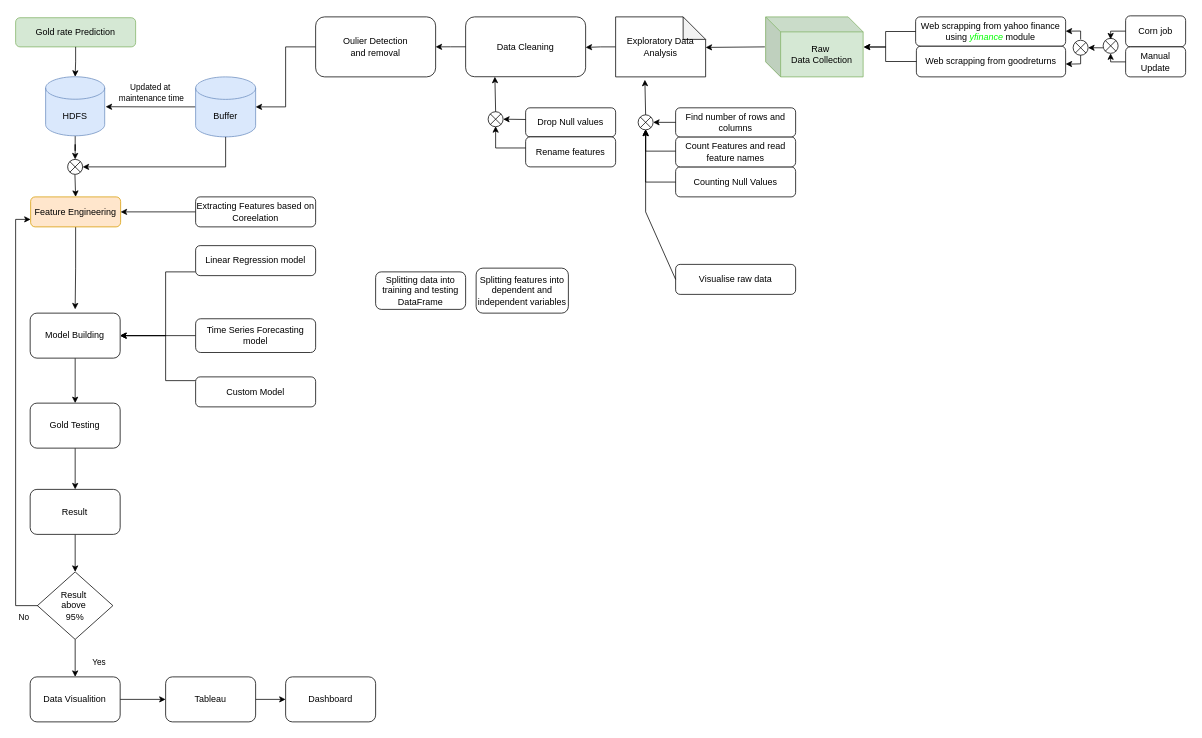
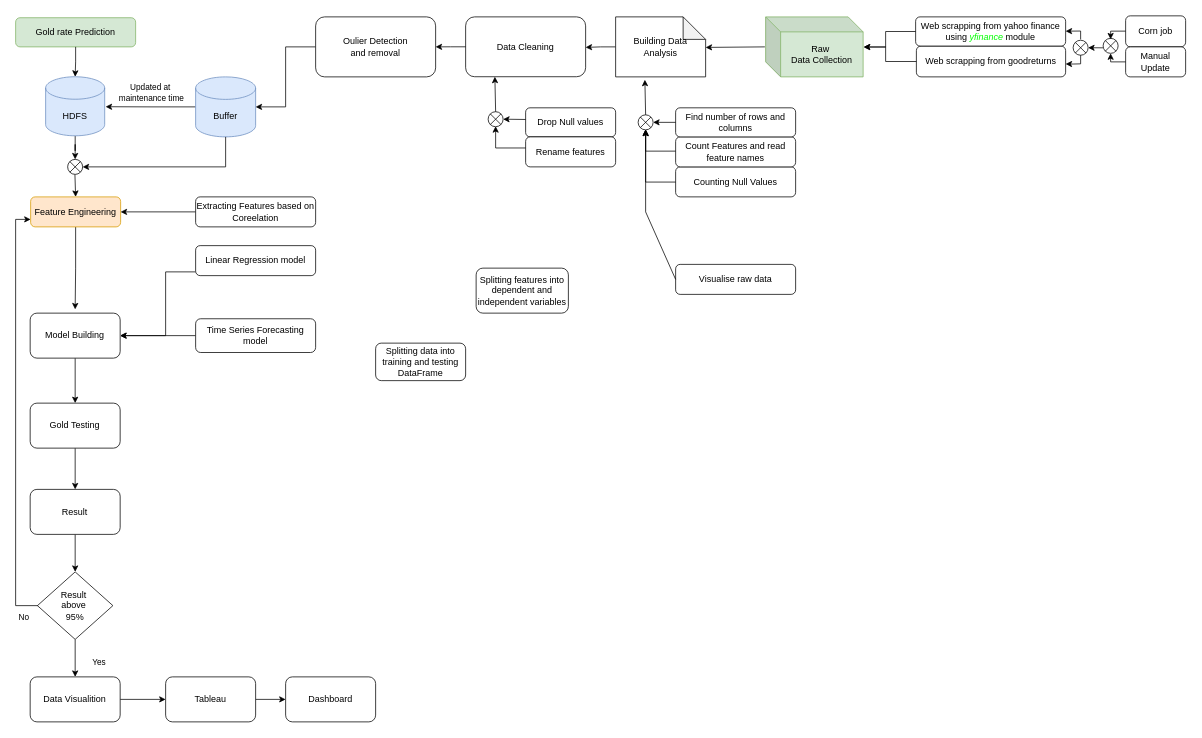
node "Exploratory Data Analysis": label "Exploratory Data Analysis" -> "Building Data Analysis"
node "Splitting data into training and testing DataFrame": moved (420, 291) -> (420, 362)
edge "Custom Model" -> "Model Building": removed
node "Custom Model": removed
